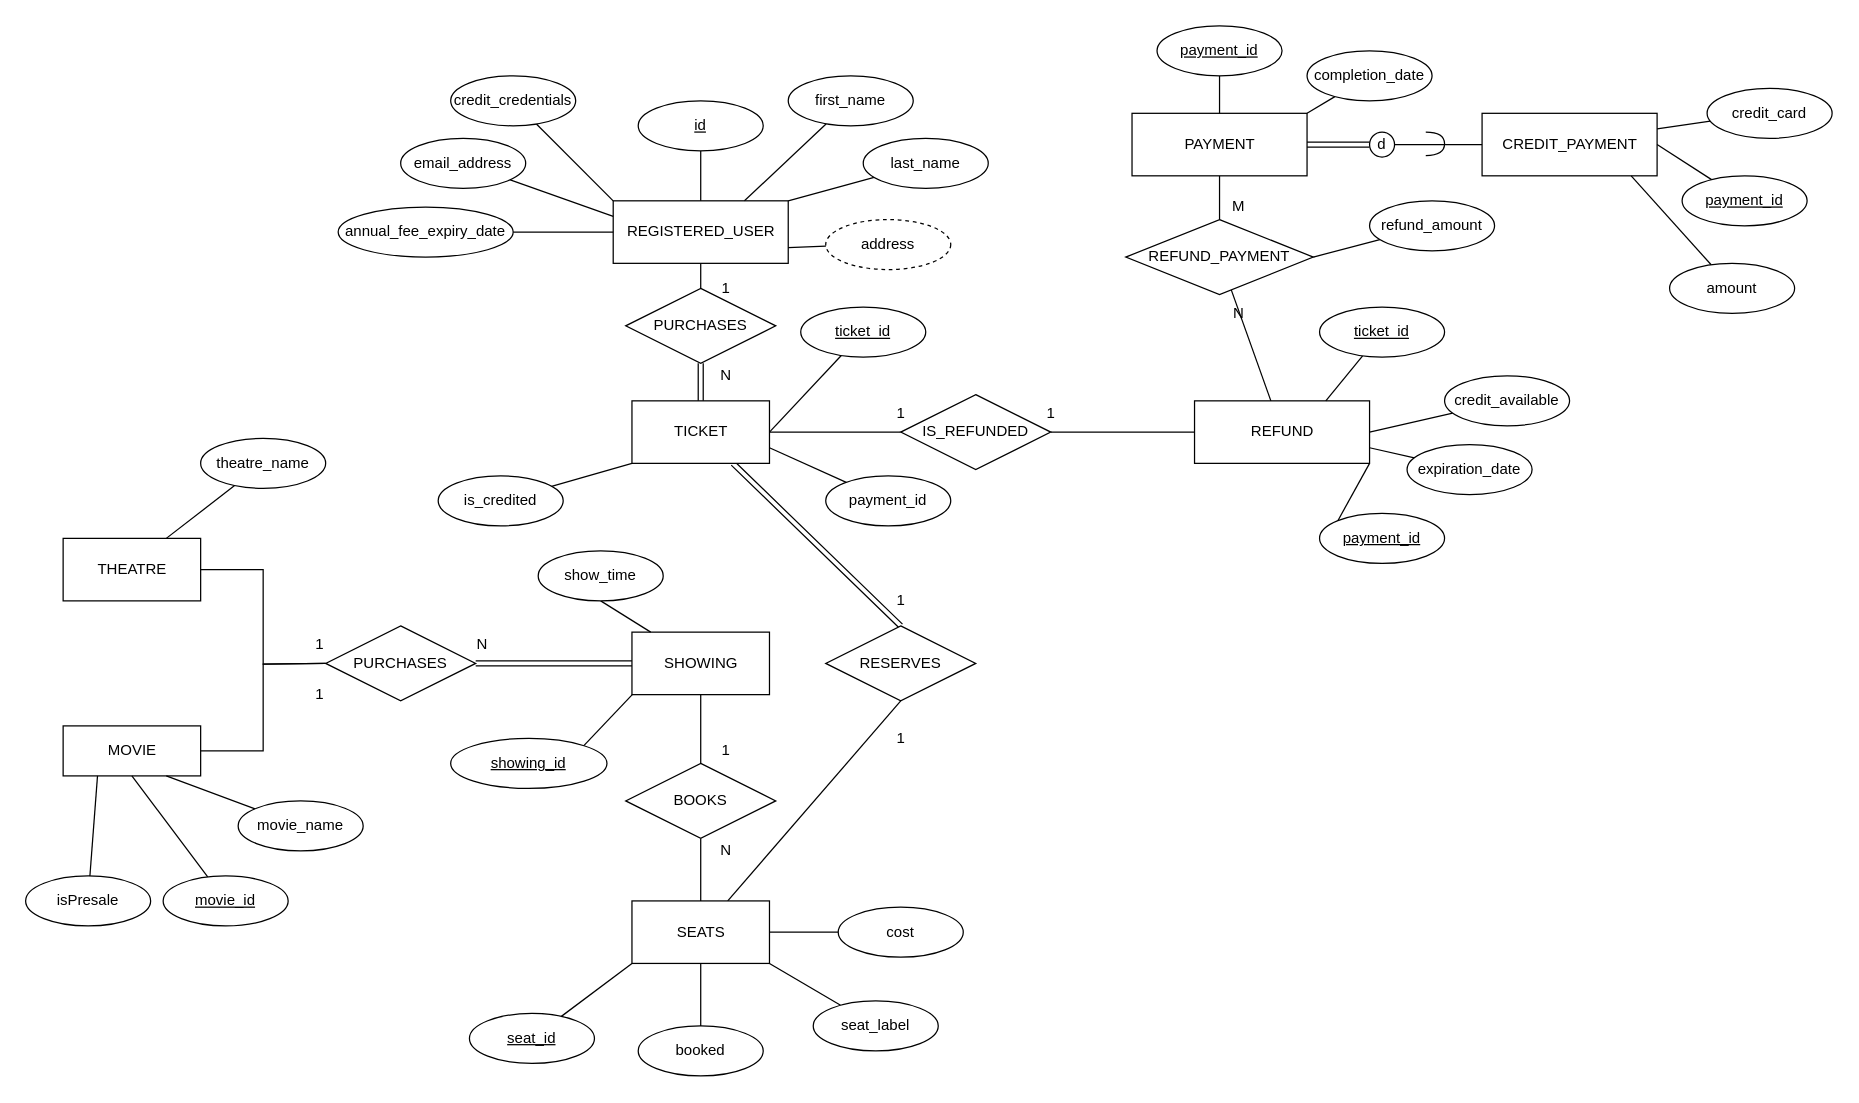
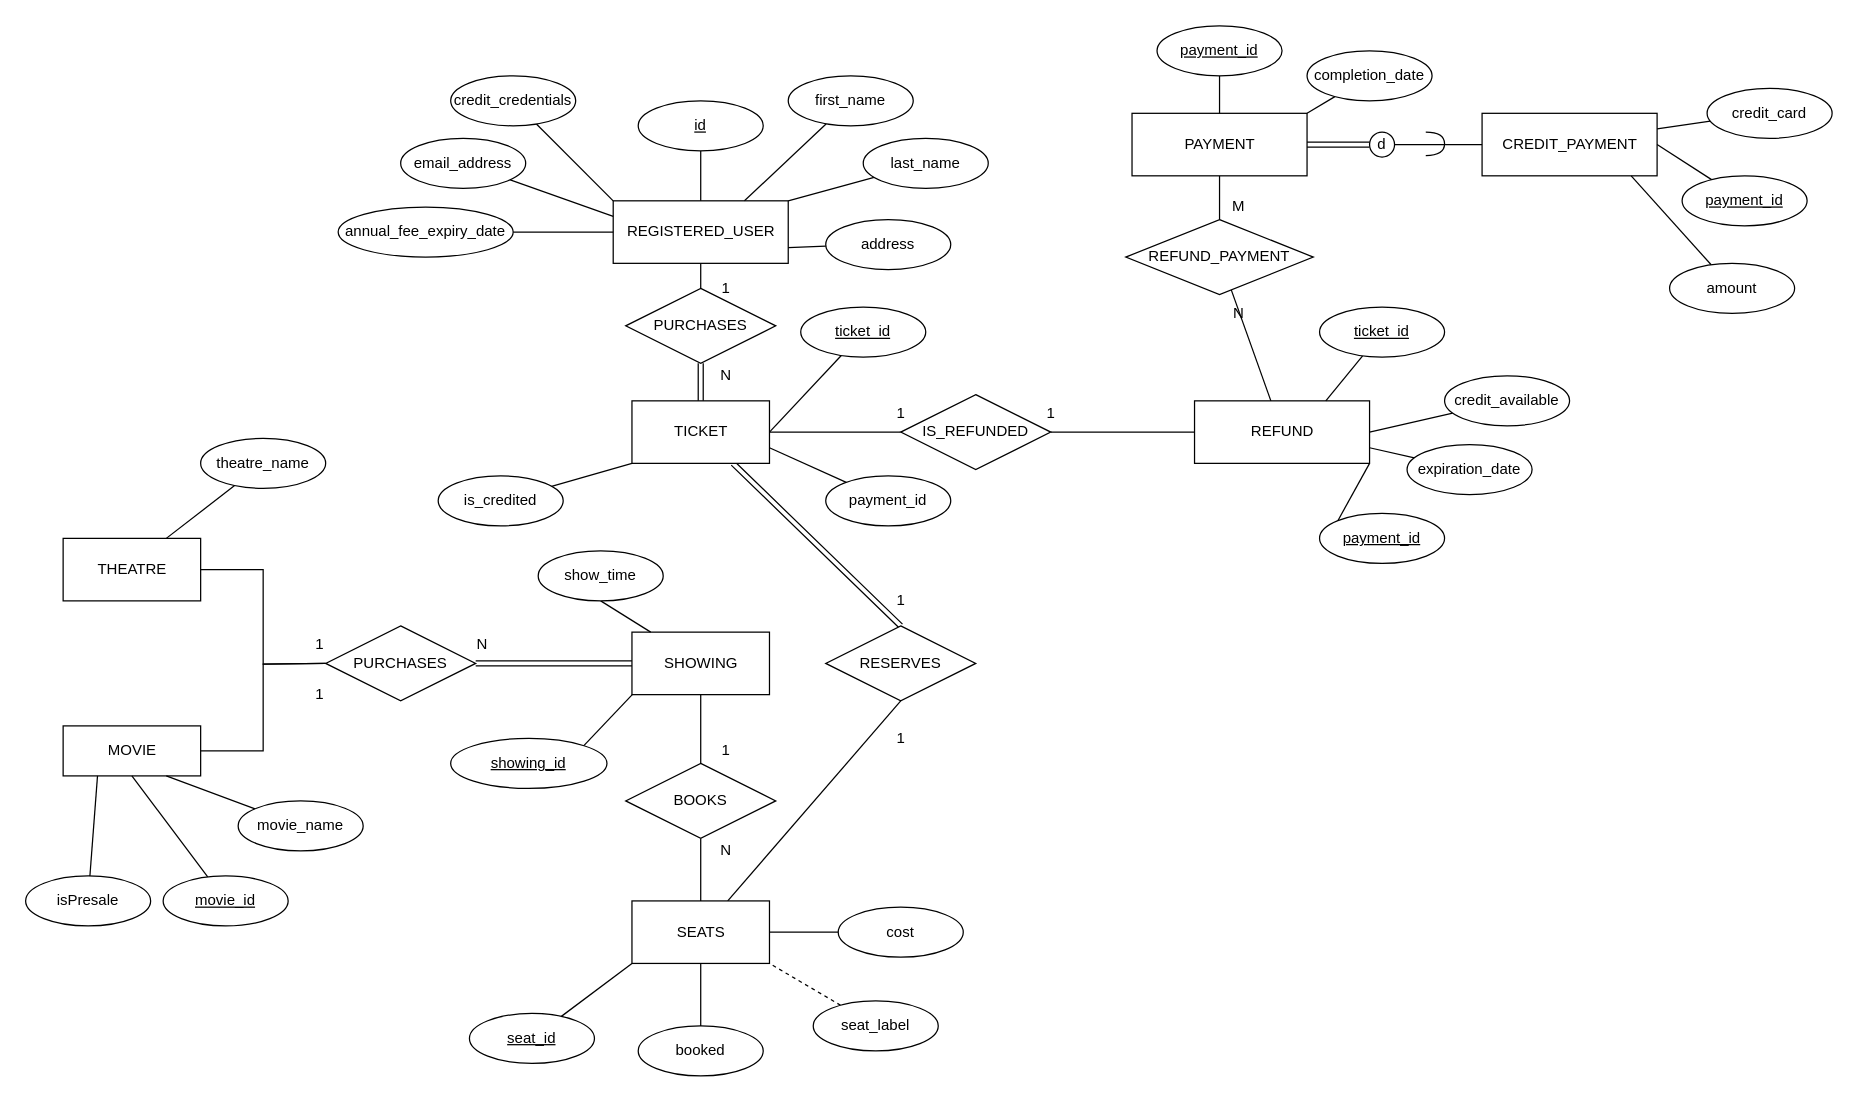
node "refund_amount": removed
node "address": style dashed -> solid
edge "refund_amount" -- "REFUND_PAYMENT": removed
edge "SEATS" -- "seat_label": style solid -> dashed
